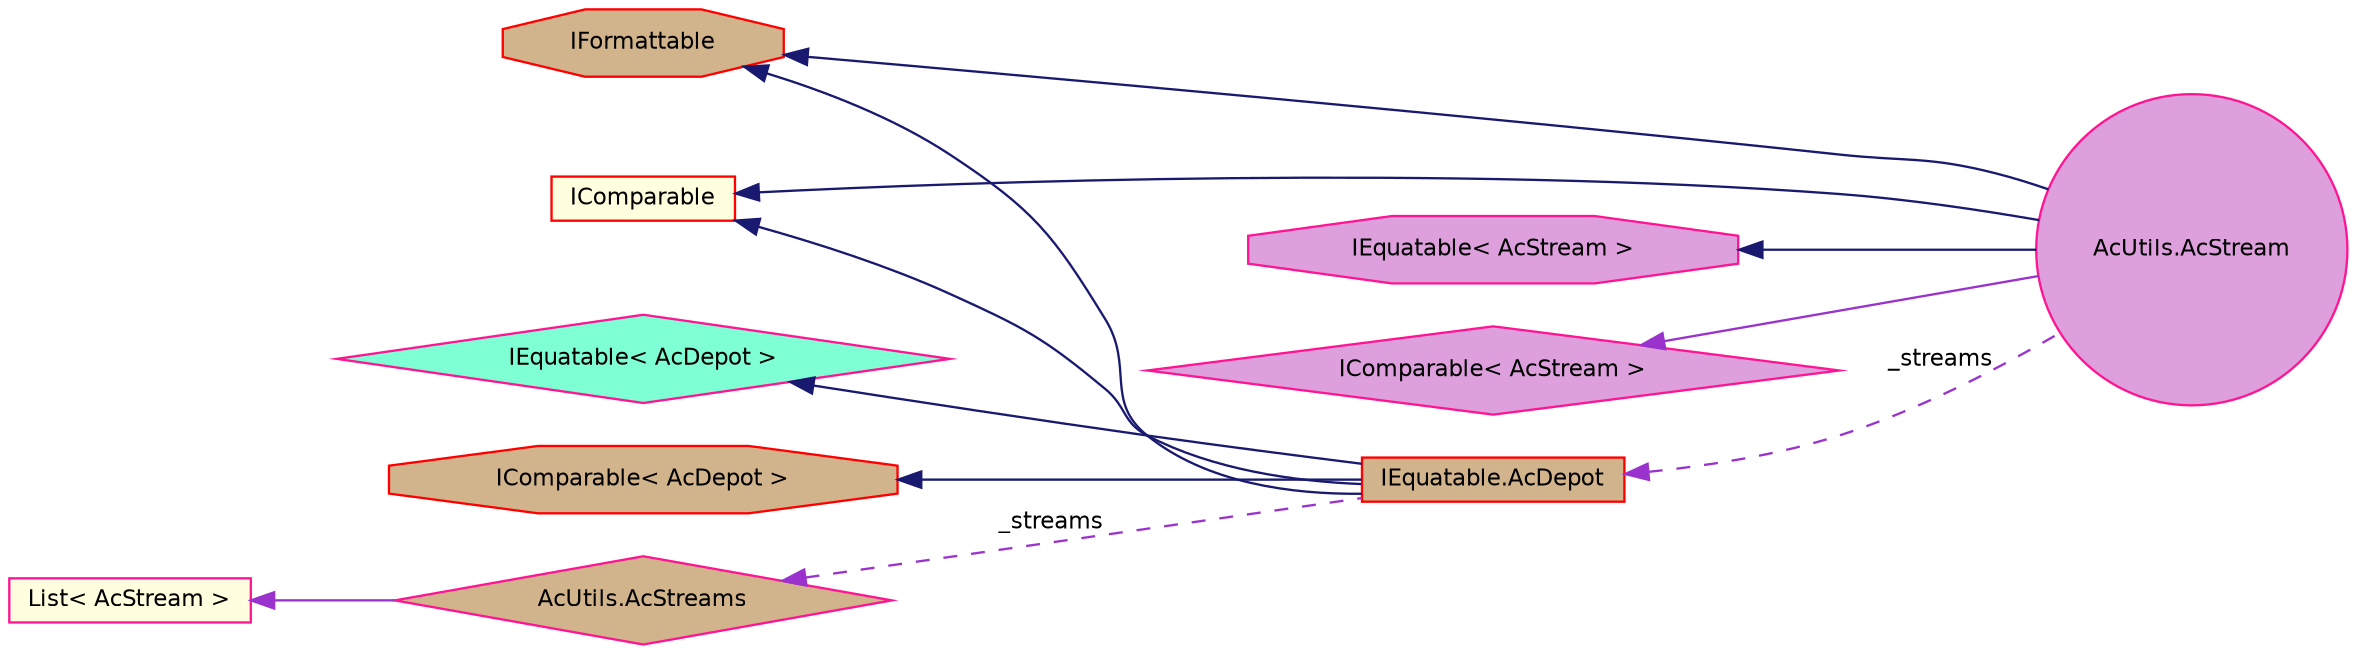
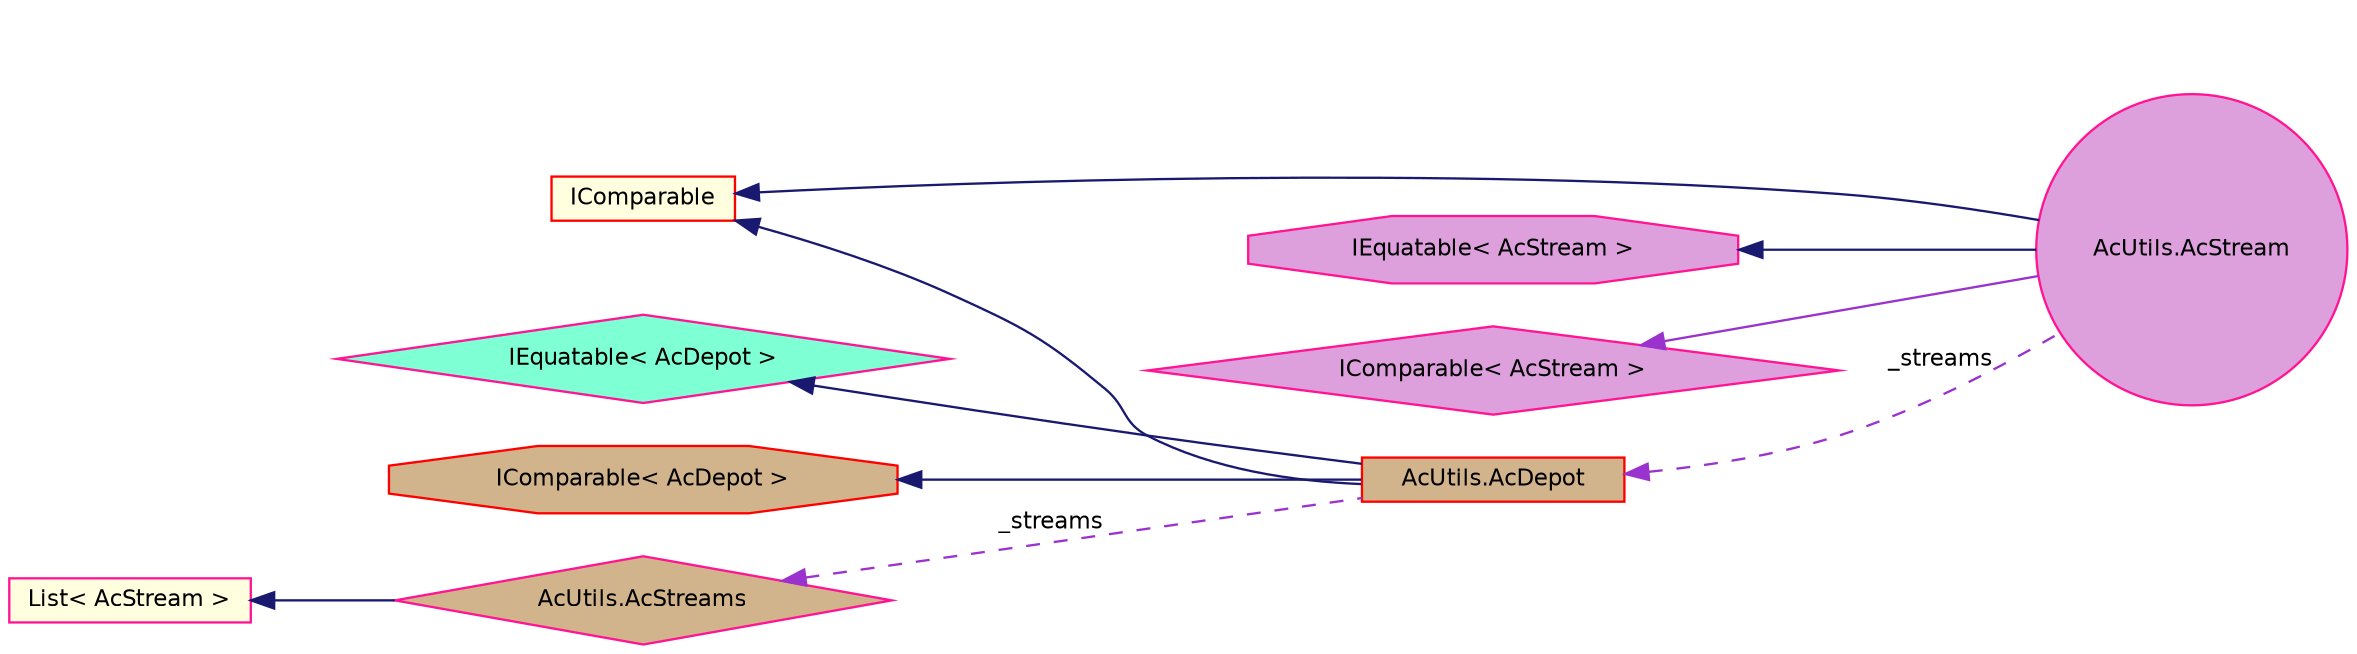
node "IFormattable": removed
node "IEquatable.AcDepot": label "IEquatable.AcDepot" -> "AcUtils.AcDepot"
edge "AcUtils.AcStreams" -> "List< AcStream >": color darkorchid3 -> midnightblue
